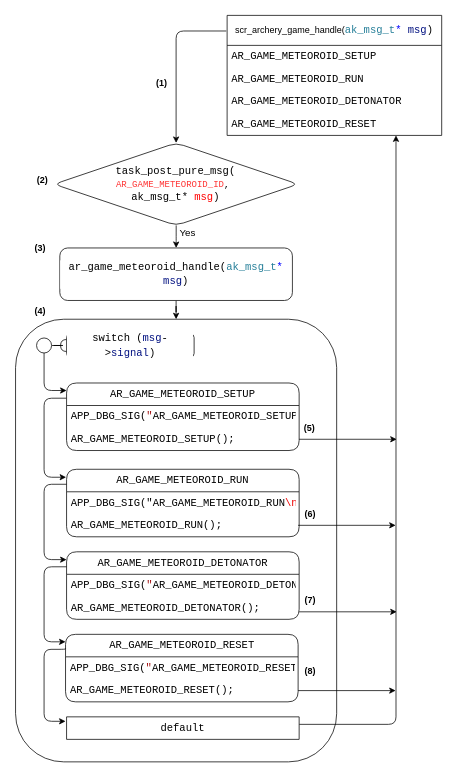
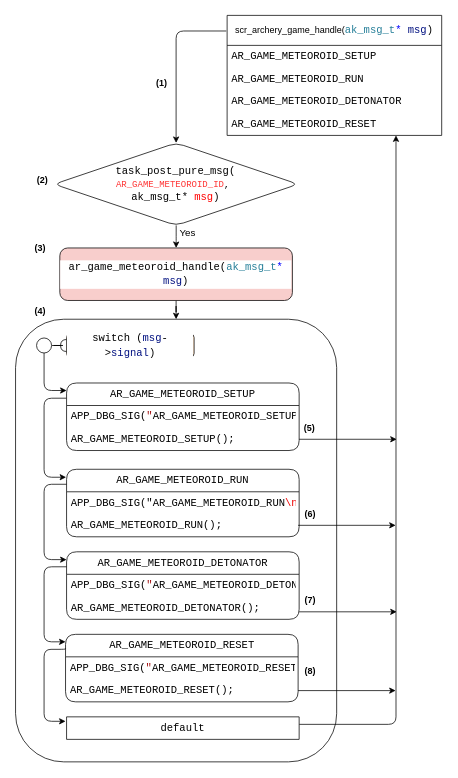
node "ar_game_meteoroid_handle(ak_msg_t* msg)": fillcolor #ffffff -> #f8cecc
node "switch (msg->signal)": fillcolor #ffffff -> #ffe6cc
